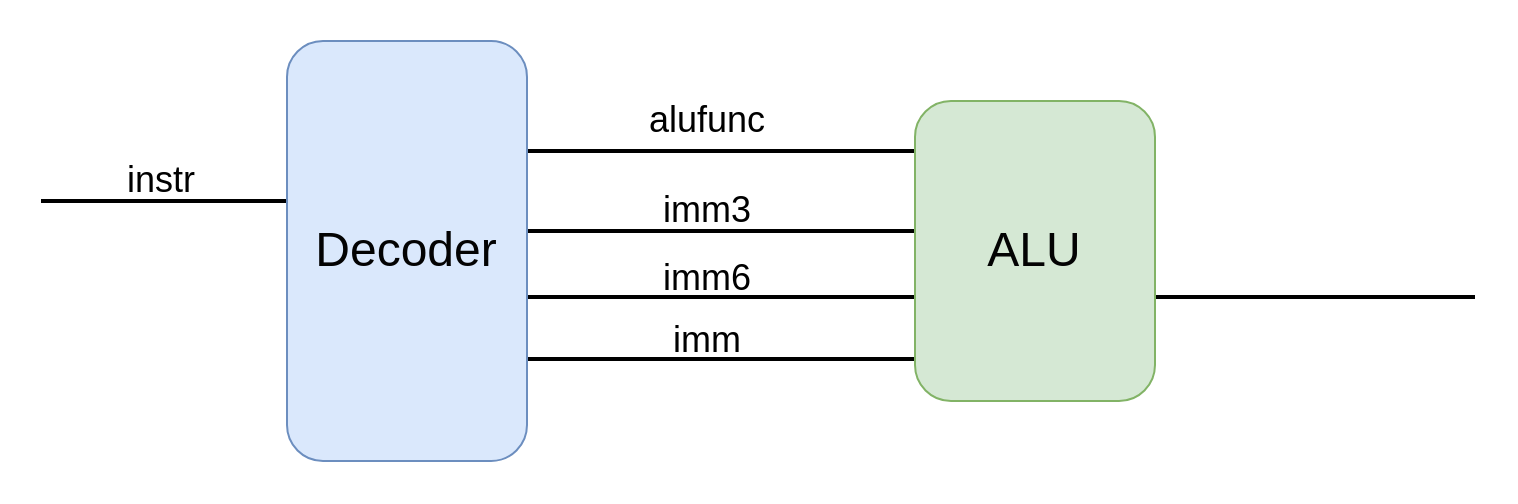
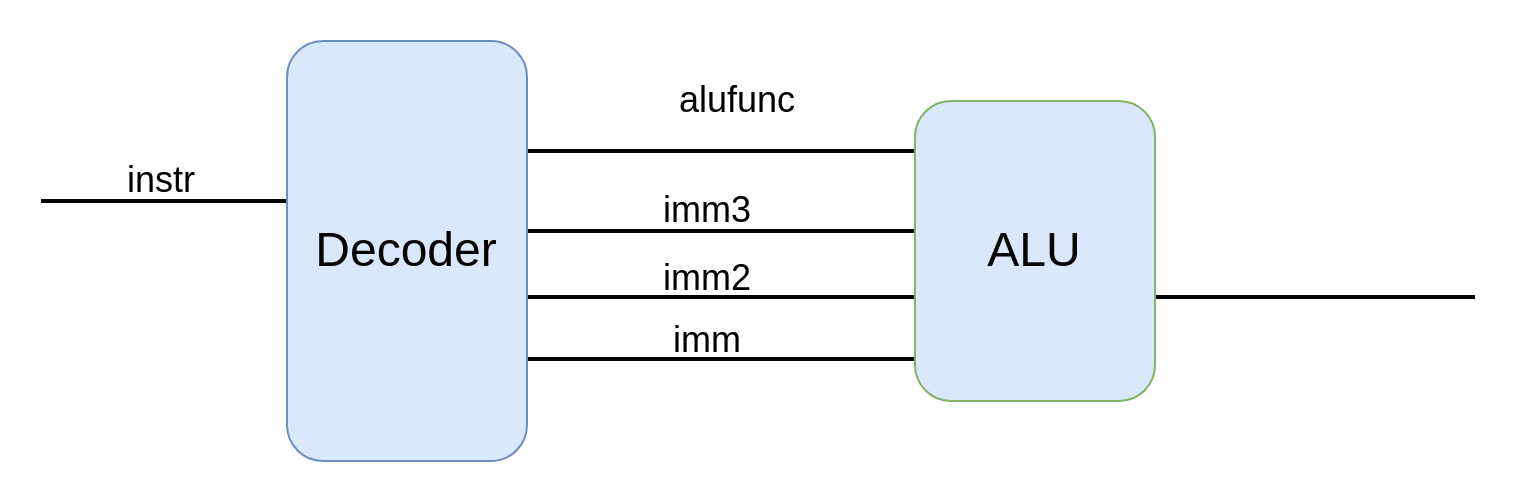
node "alufunc": moved (707, 121) -> (737, 101)
node "ALU": fillcolor #d5e8d4 -> #dae8fc
node "imm6": label "imm6" -> "imm2"
